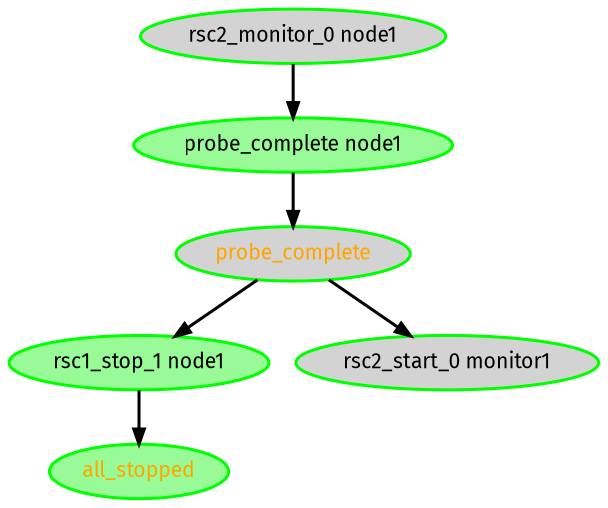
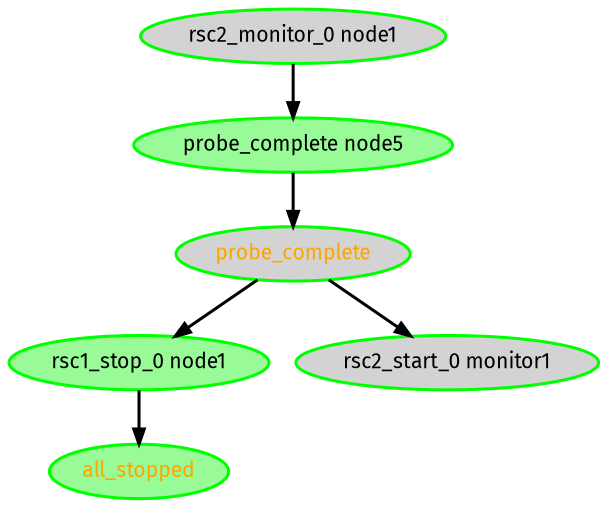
node "probe_complete node1": label "probe_complete node1" -> "probe_complete node5"
node "rsc1_stop_1 node1": label "rsc1_stop_1 node1" -> "rsc1_stop_0 node1"
